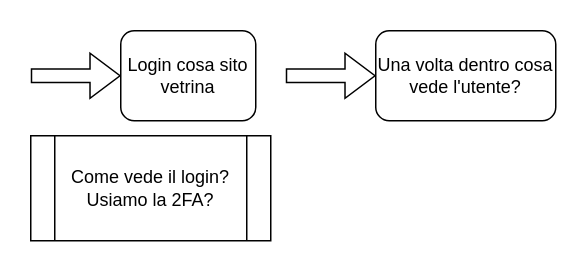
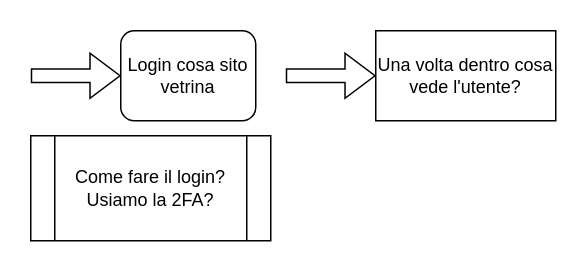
node "Una volta dentro cosa vede l'utente?": shape rounded rectangle -> rectangle
node "Come vede il login? Usiamo la 2FA?": label "Come vede il login? Usiamo la 2FA?" -> "Come fare il login? Usiamo la 2FA?"
